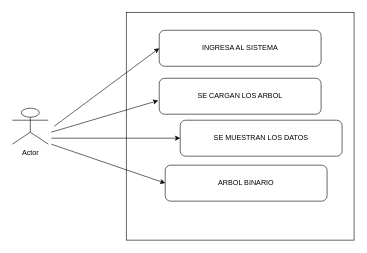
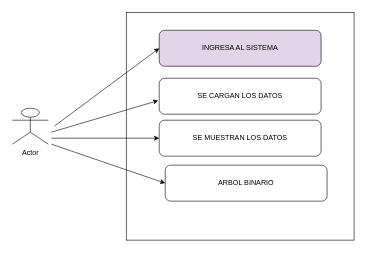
node "INGRESA AL SISTEMA": fillcolor #ffffff -> #e1d5e7
node "SE CARGAN LOS ARBOL": label "SE CARGAN LOS ARBOL" -> "SE CARGAN LOS DATOS"
node "SE MUESTRAN LOS DATOS": moved (261, 138) -> (240, 138)
